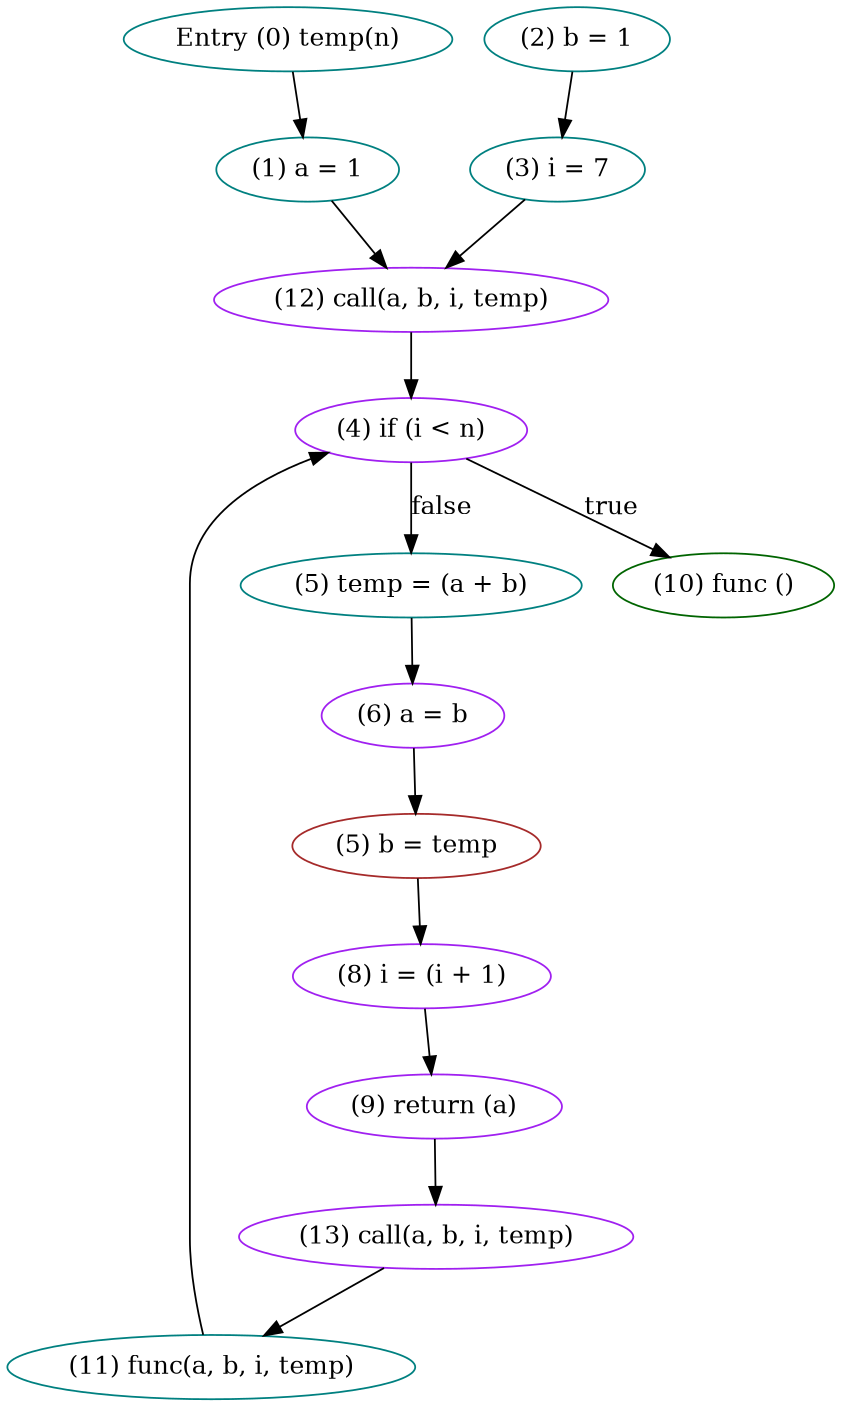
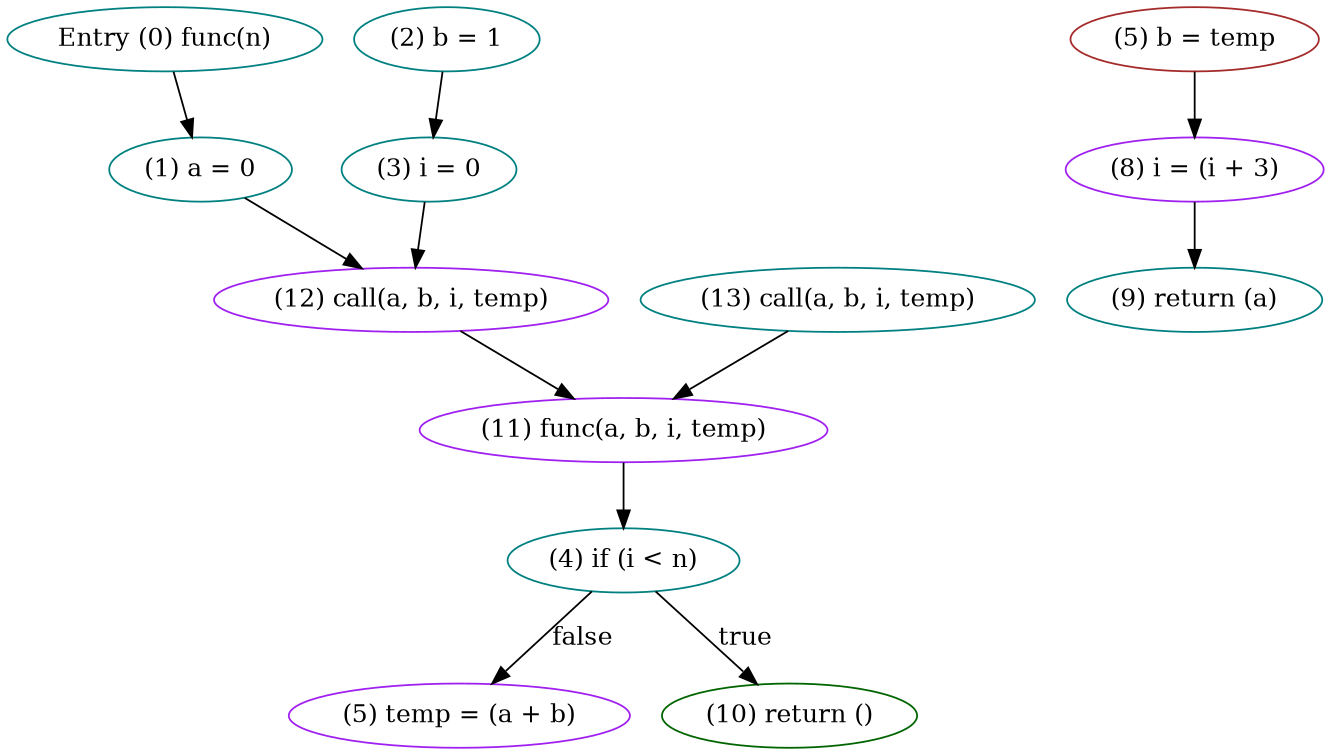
node "Entry (0) temp(n)": label "Entry (0) temp(n)" -> "Entry (0) func(n)"
node "(1) a = 1": label "(1) a = 1" -> "(1) a = 0"
node "(3) i = 7": label "(3) i = 7" -> "(3) i = 0"
edge "(12) call(a, b, i, temp)" -> "(4) if (i < n)": now "(12) call(a, b, i, temp)" -> "(11) func(a, b, i, temp)"
node "(4) if (i < n)": color purple -> teal
node "(5) temp = (a + b)": color teal -> purple
node "(10) func ()": label "(10) func ()" -> "(10) return ()"
node "(6) a = b": removed
node "(8) i = (i + 1)": label "(8) i = (i + 1)" -> "(8) i = (i + 3)"
node "(9) return (a)": color purple -> teal
edge "(9) return (a)" -> "(13) call(a, b, i, temp)": removed
node "(13) call(a, b, i, temp)": color purple -> teal
node "(11) func(a, b, i, temp)": color teal -> purple
